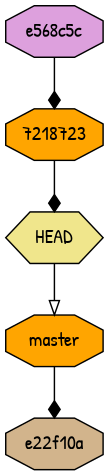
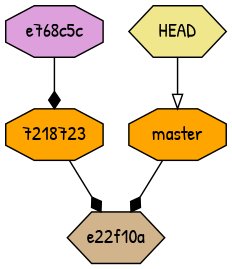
node "e568c5c": label "e568c5c" -> "e768c5c"
edge "7218723" -> "HEAD": now "7218723" -> "e22f10a"
node "e22f10a": shape octagon -> hexagon
